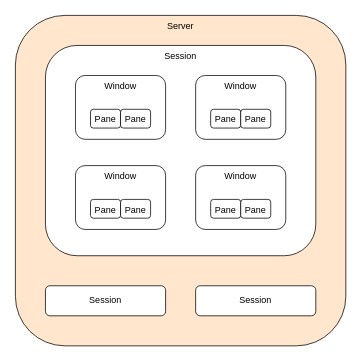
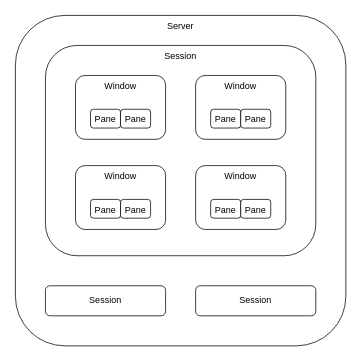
node "Server": fillcolor #ffe6cc -> #ffffff
